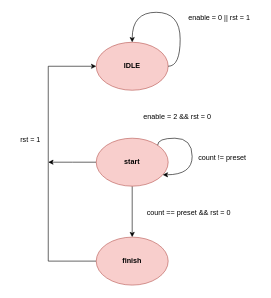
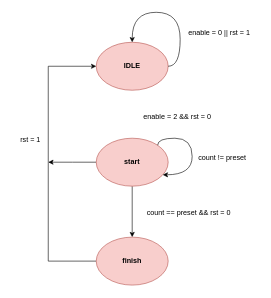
node "enable = 0 || rst = 1": moved (219, 18) -> (219, 33)
